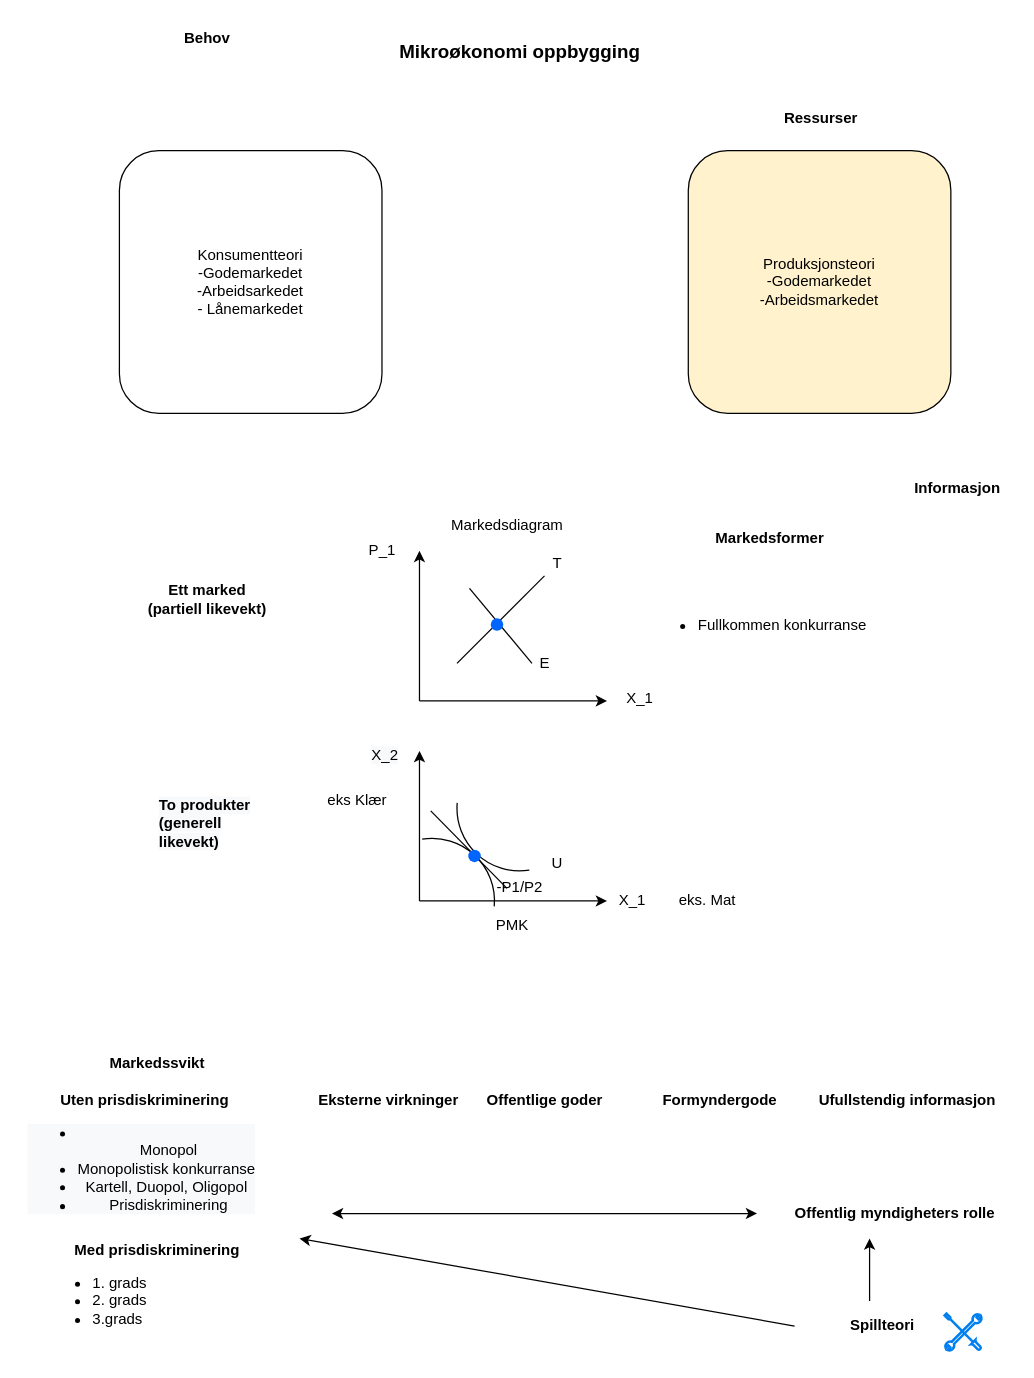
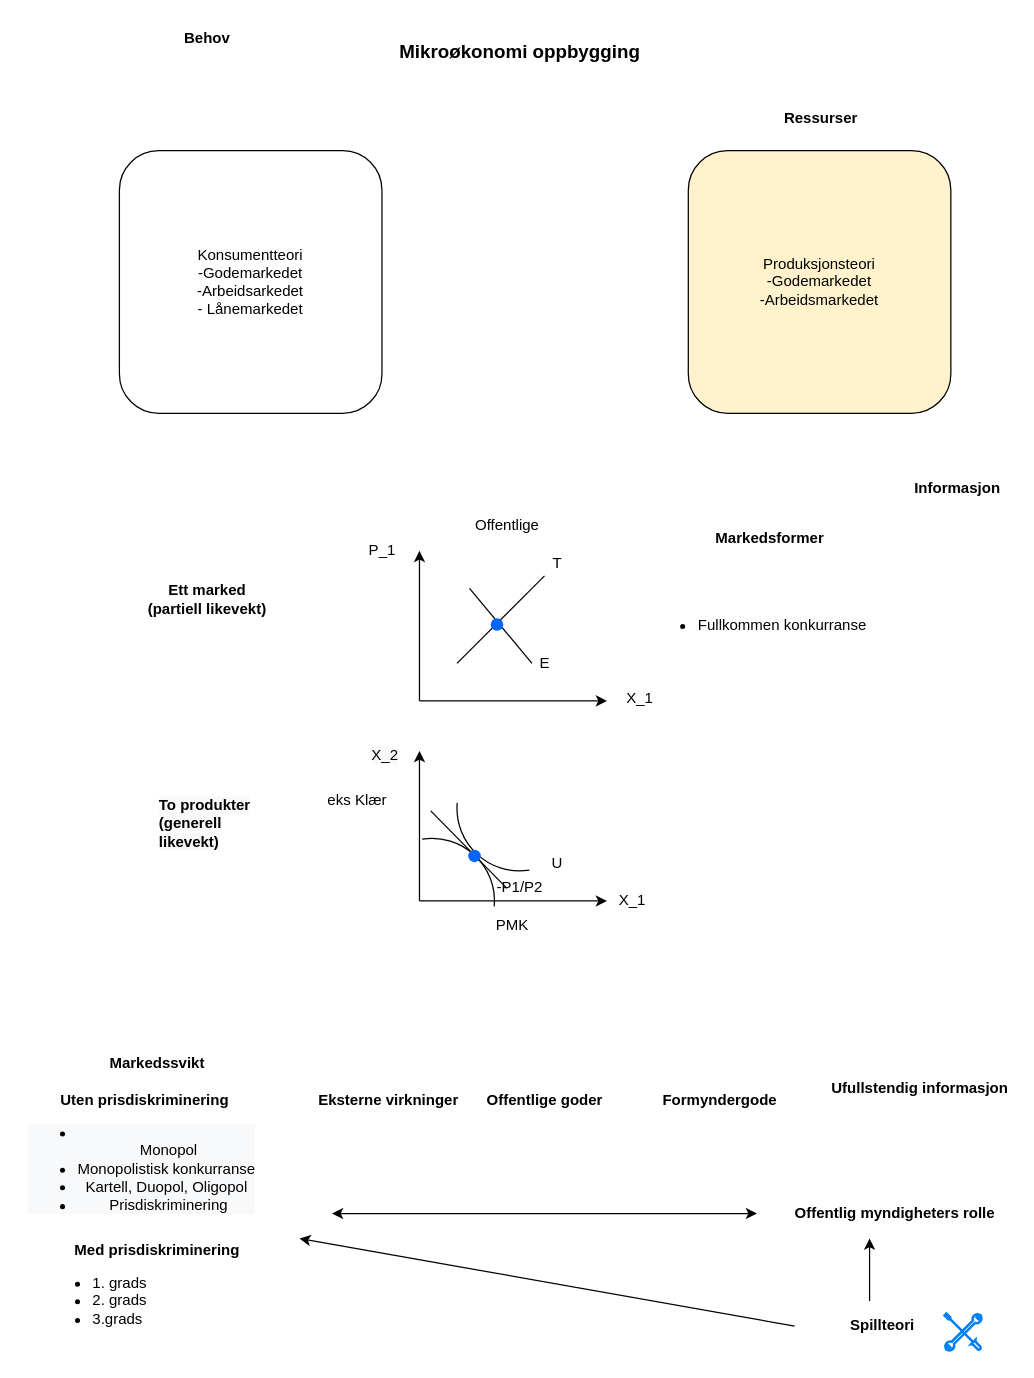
node "Markedsdiagram": label "Markedsdiagram" -> "Offentlige"
node "eks. Mat": removed
node "Ufullstendig informasjon": moved (907, 1101) -> (919, 1088)
